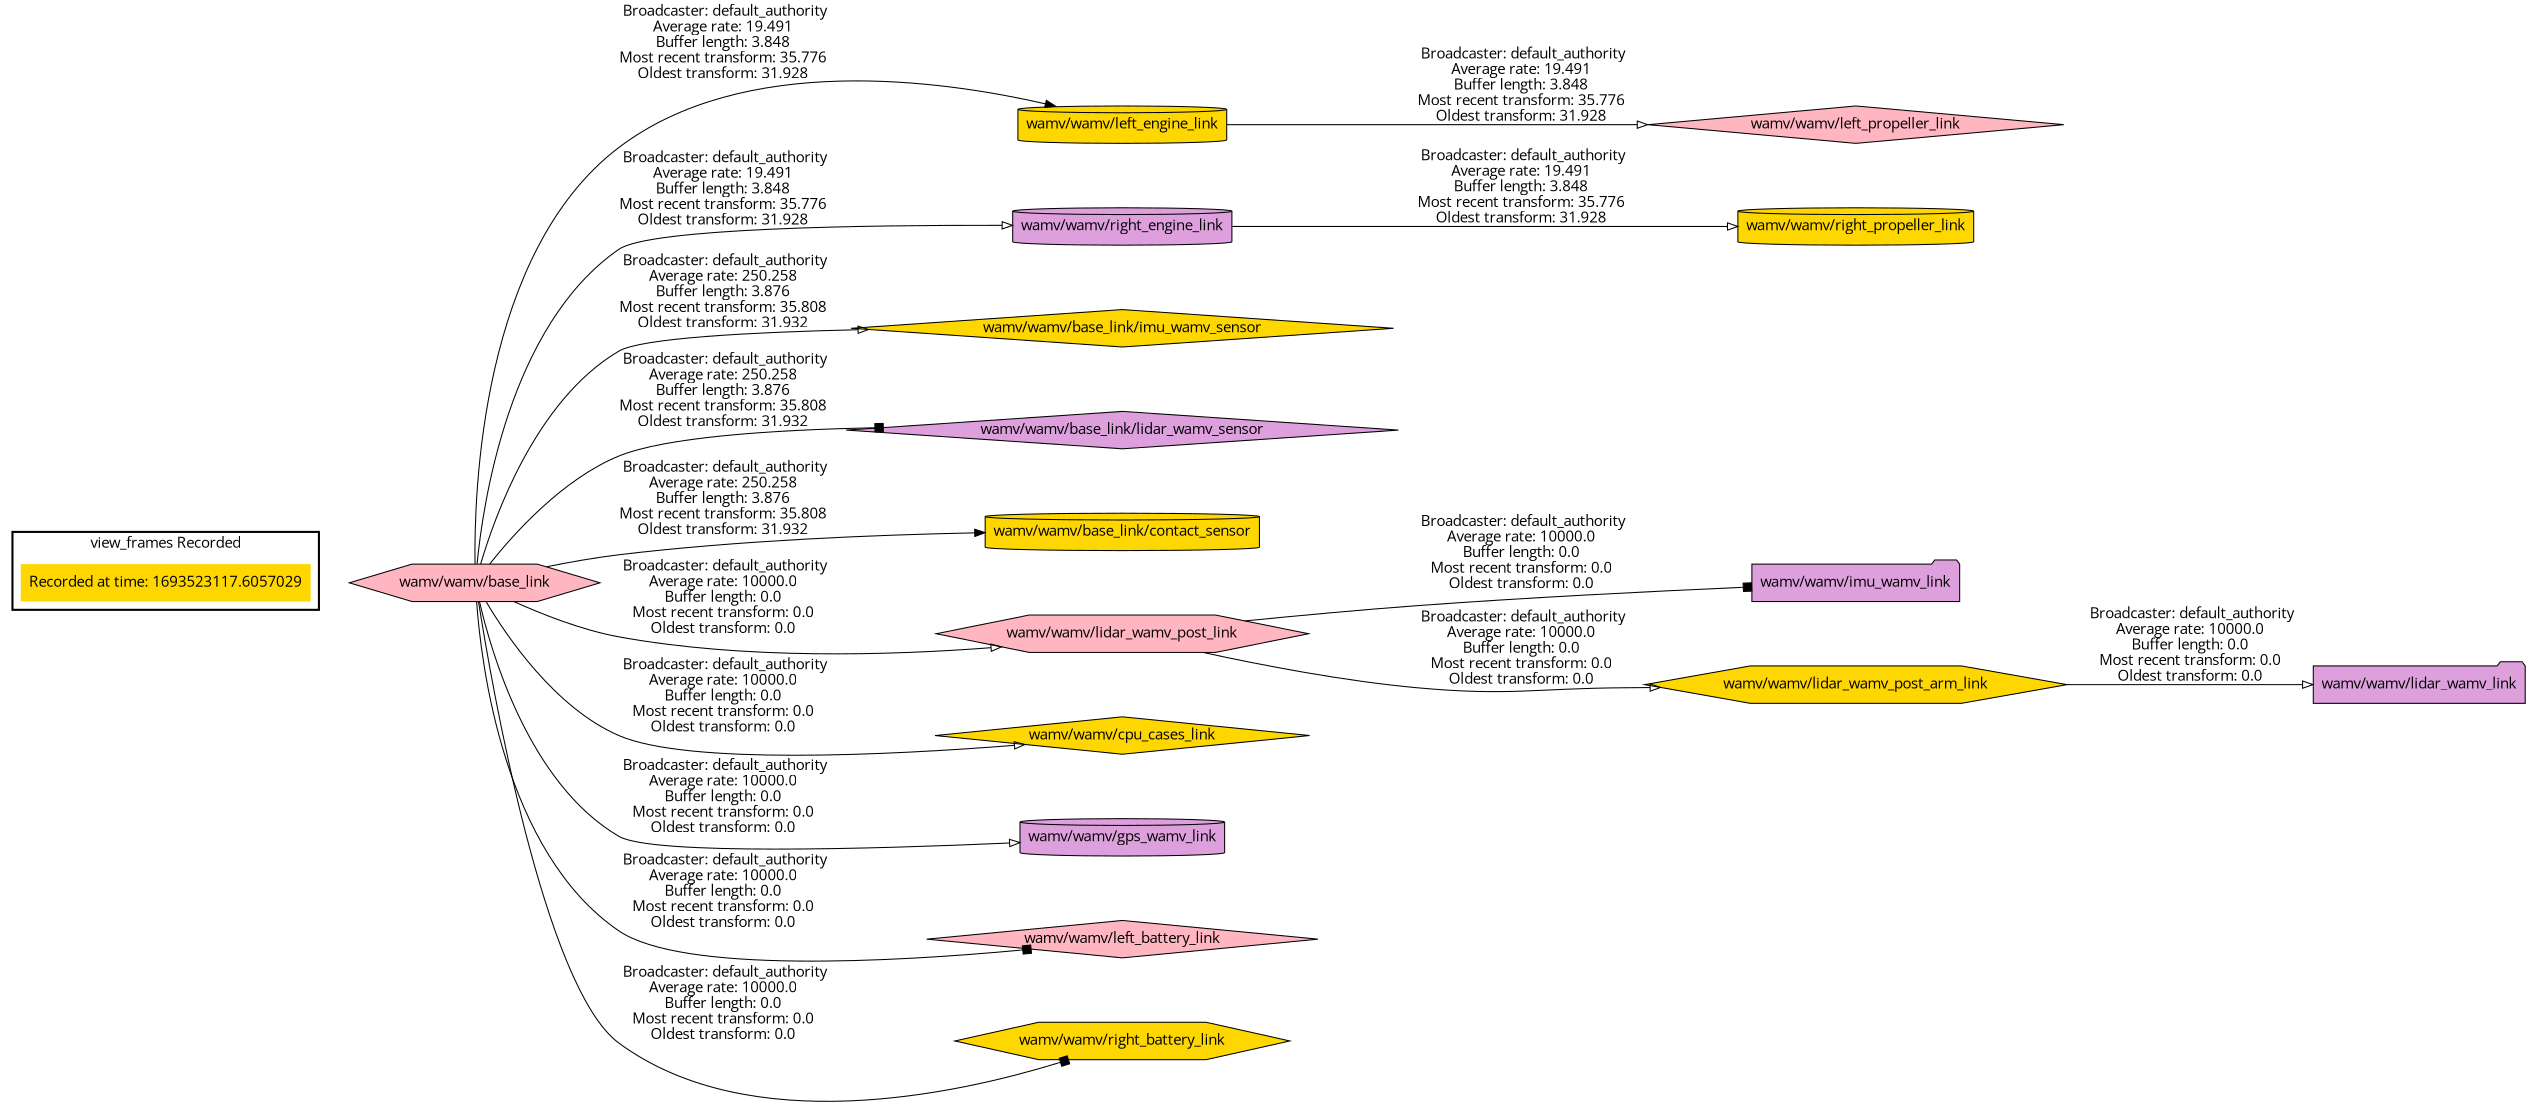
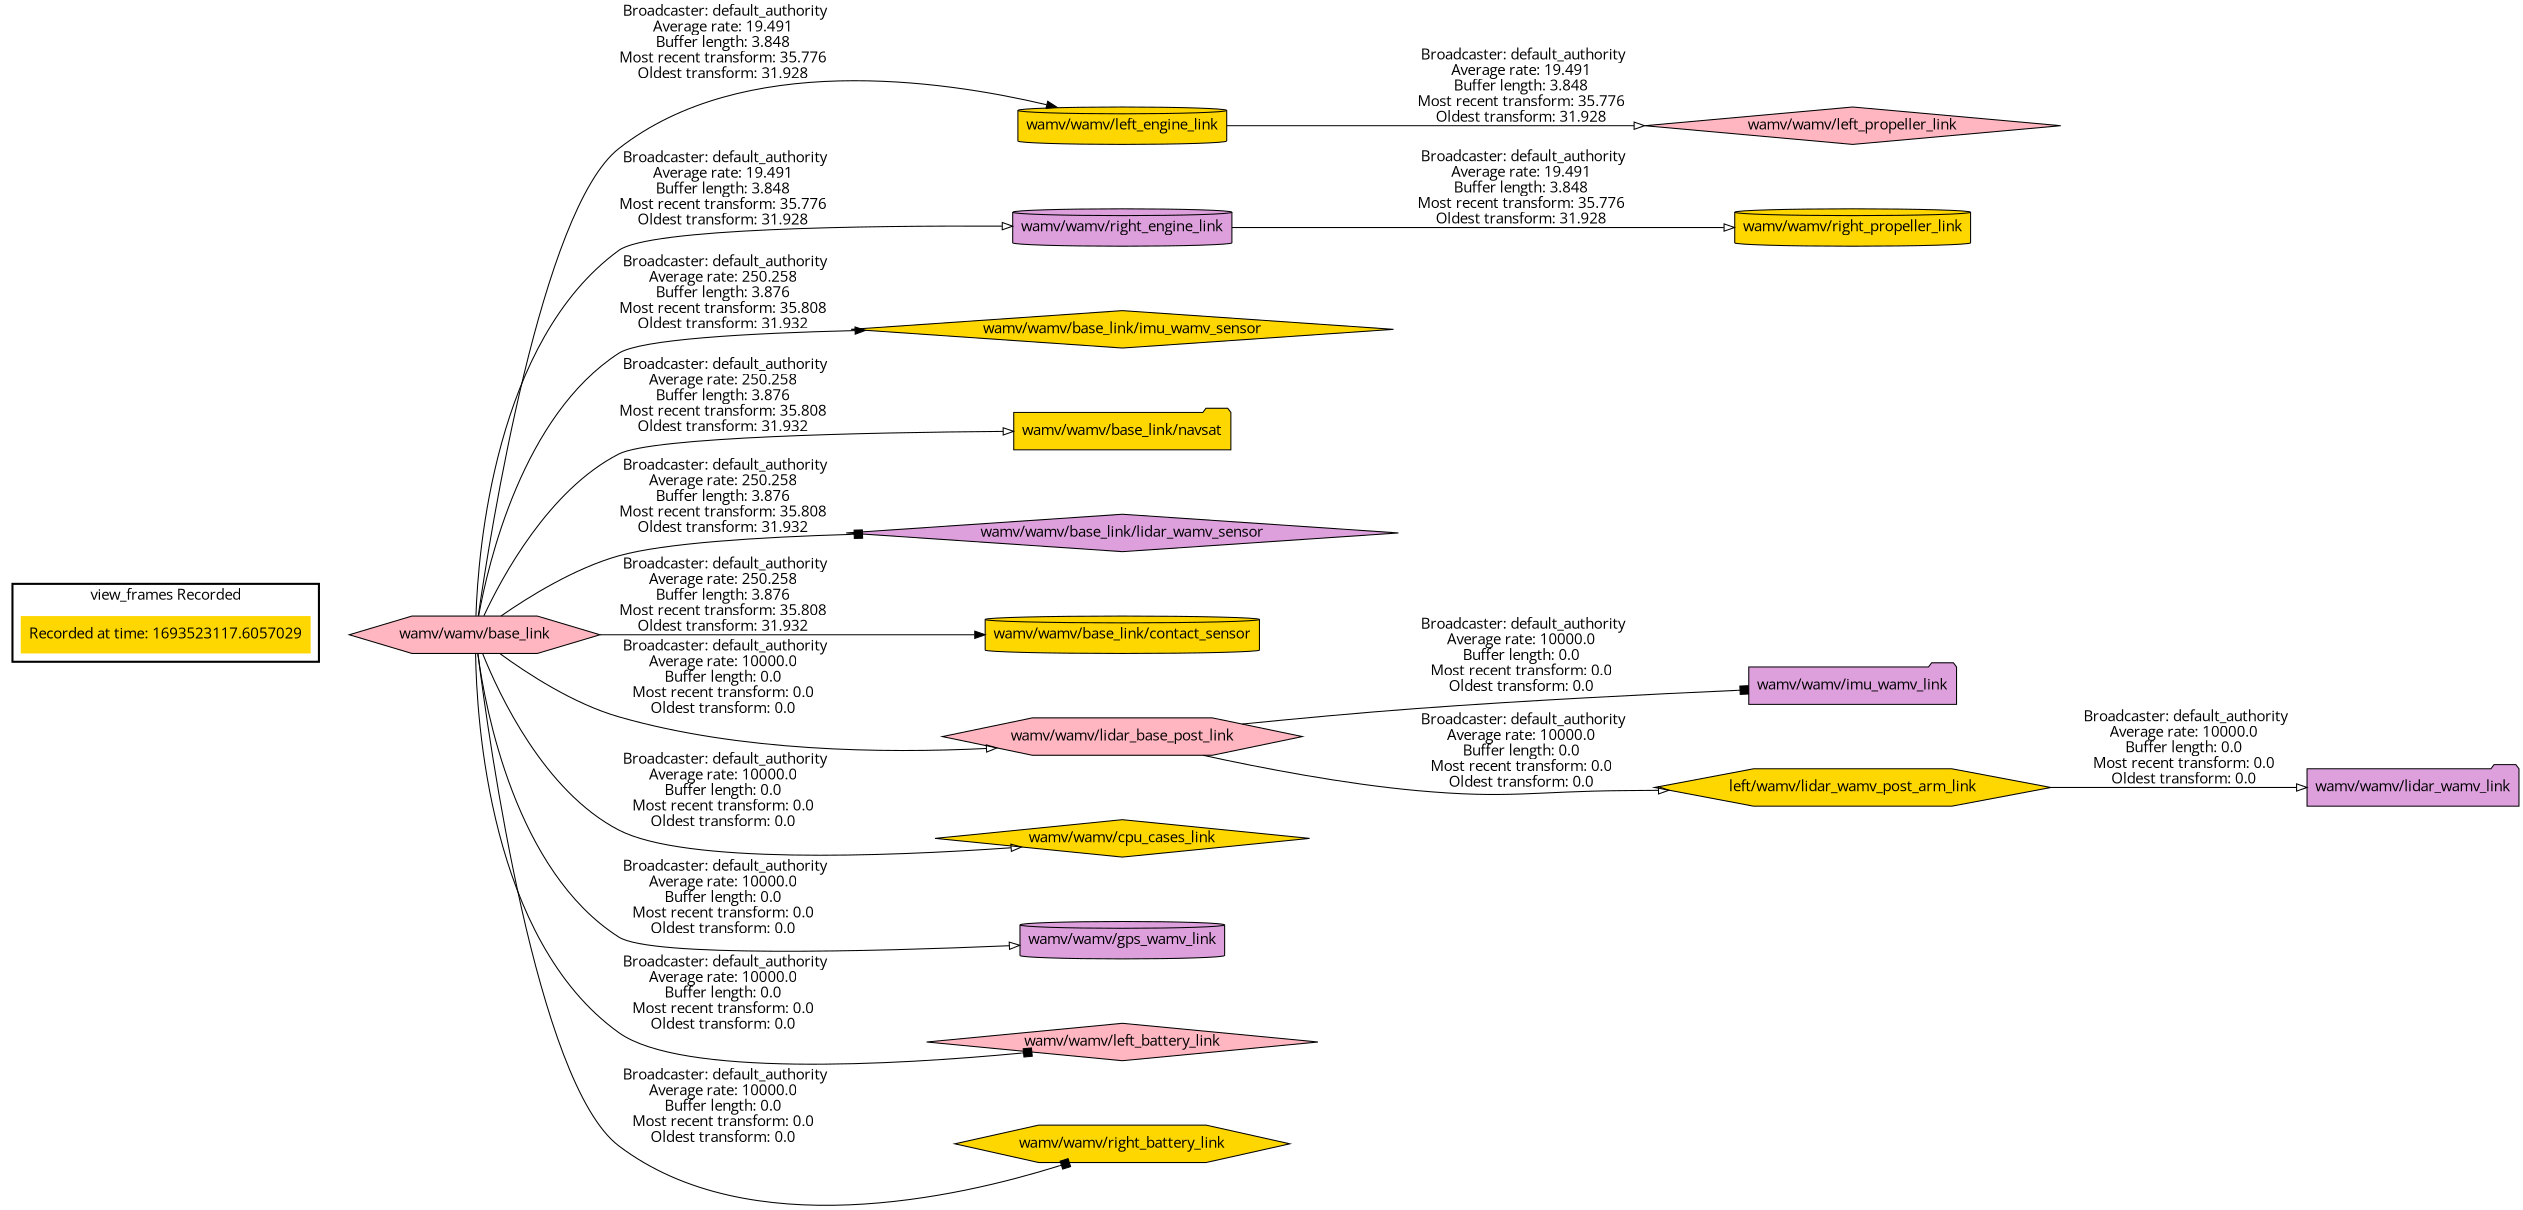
edge "wamv/wamv/base_link" -> "wamv/wamv/base_link/imu_wamv_sensor": arrowhead onormal -> normal
node "wamv/wamv/base_link/navsat": added
node "wamv/wamv/lidar_wamv_post_link": label "wamv/wamv/lidar_wamv_post_link" -> "wamv/wamv/lidar_base_post_link"
node "wamv/wamv/lidar_wamv_post_arm_link": label "wamv/wamv/lidar_wamv_post_arm_link" -> "left/wamv/lidar_wamv_post_arm_link"
